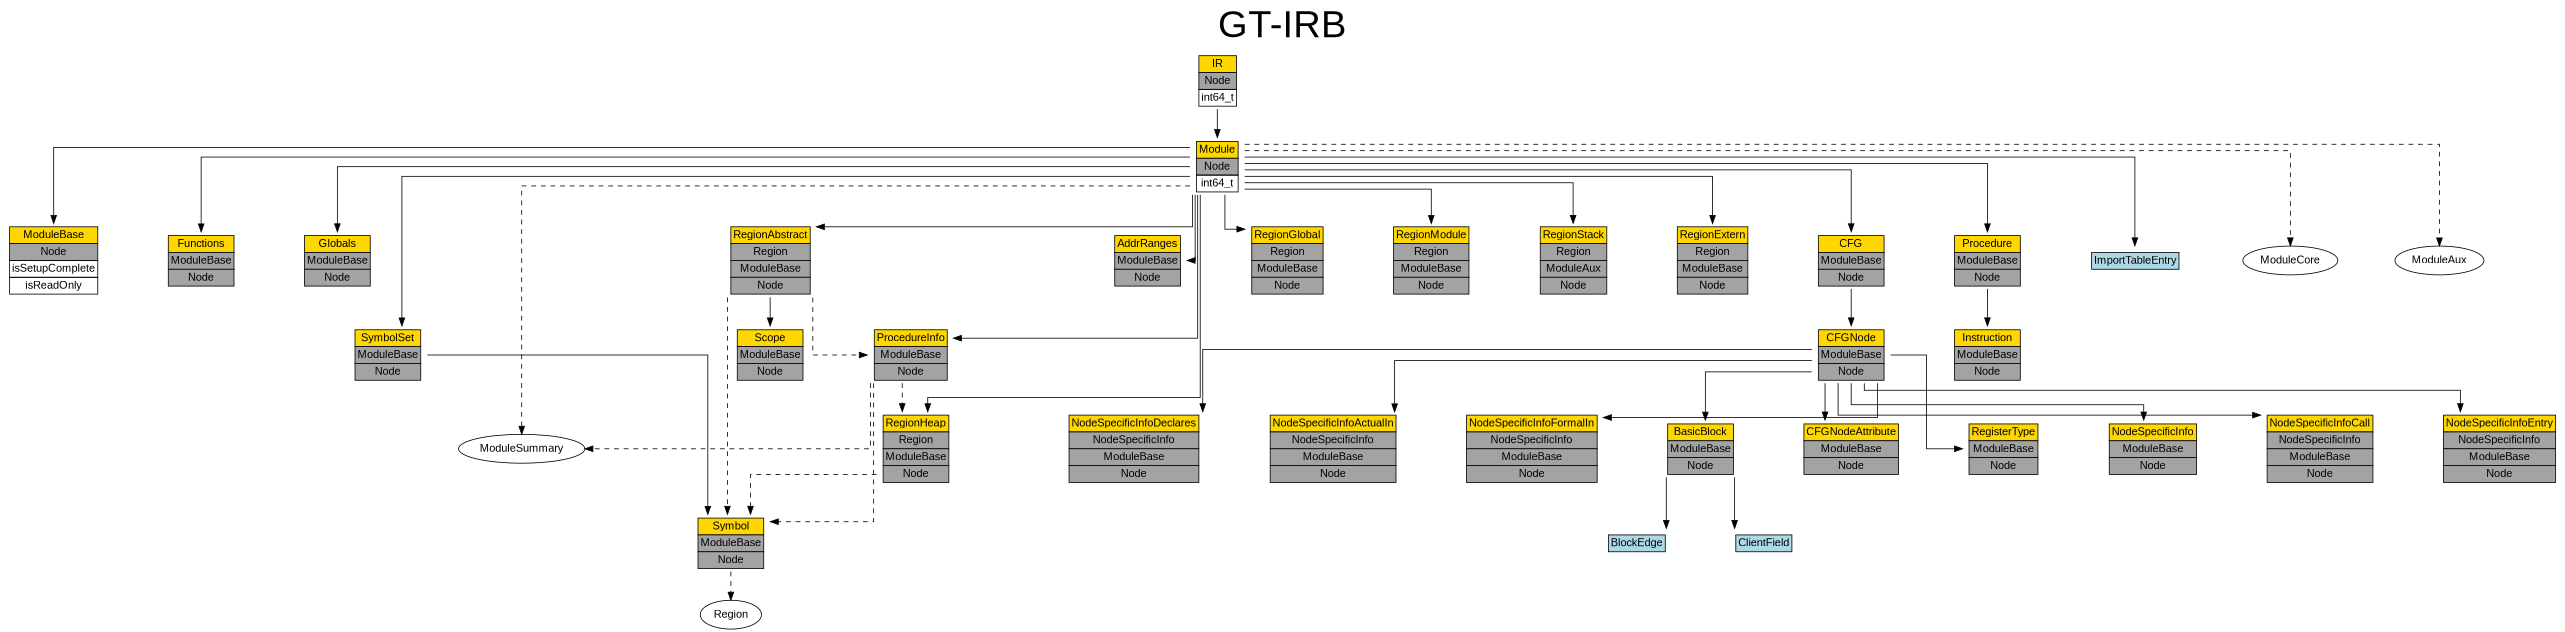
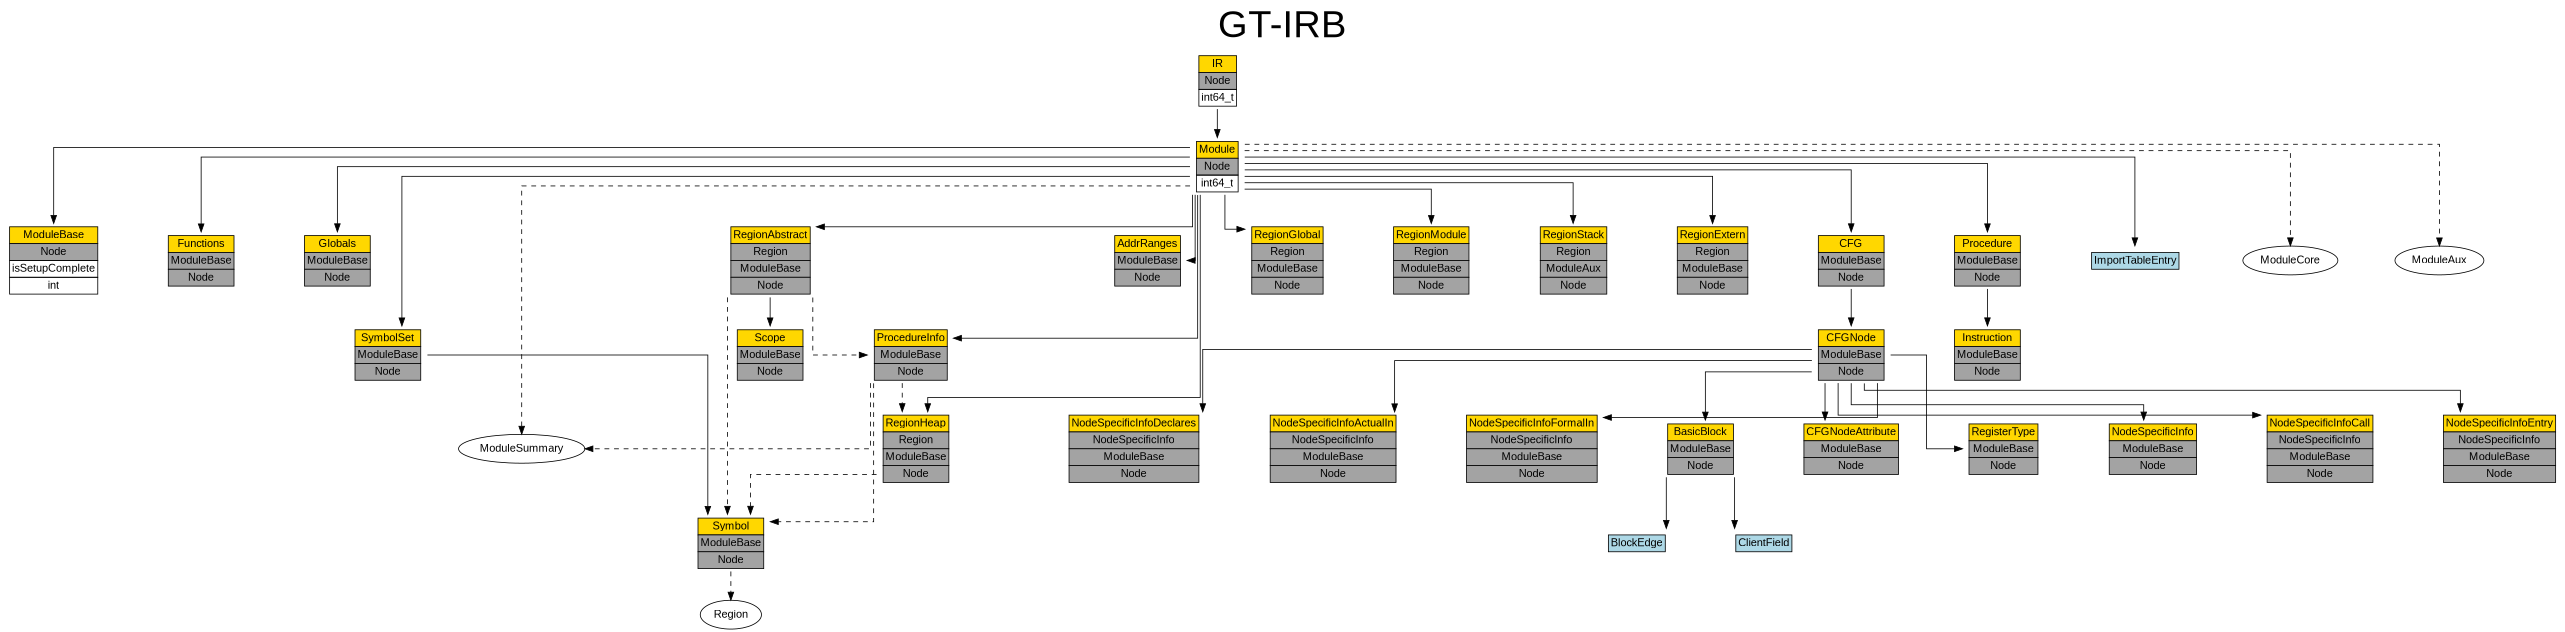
node "ModuleBase": text "isReadOnly" -> "int"
